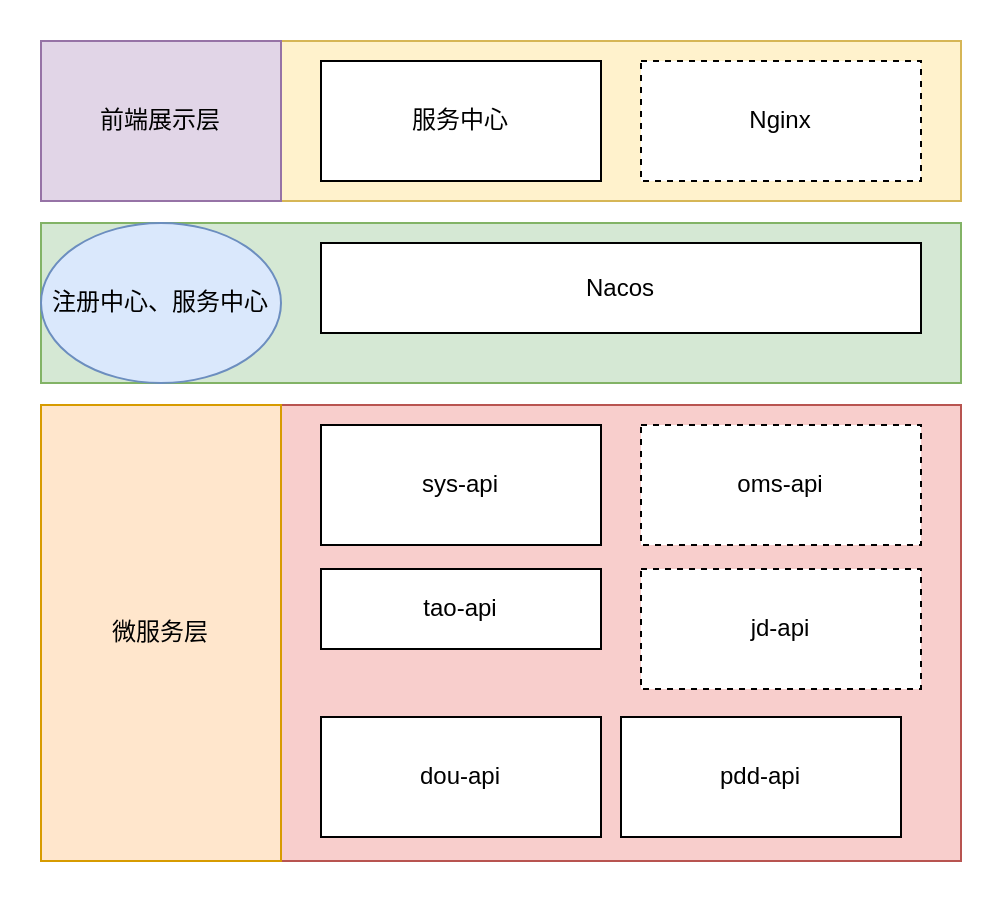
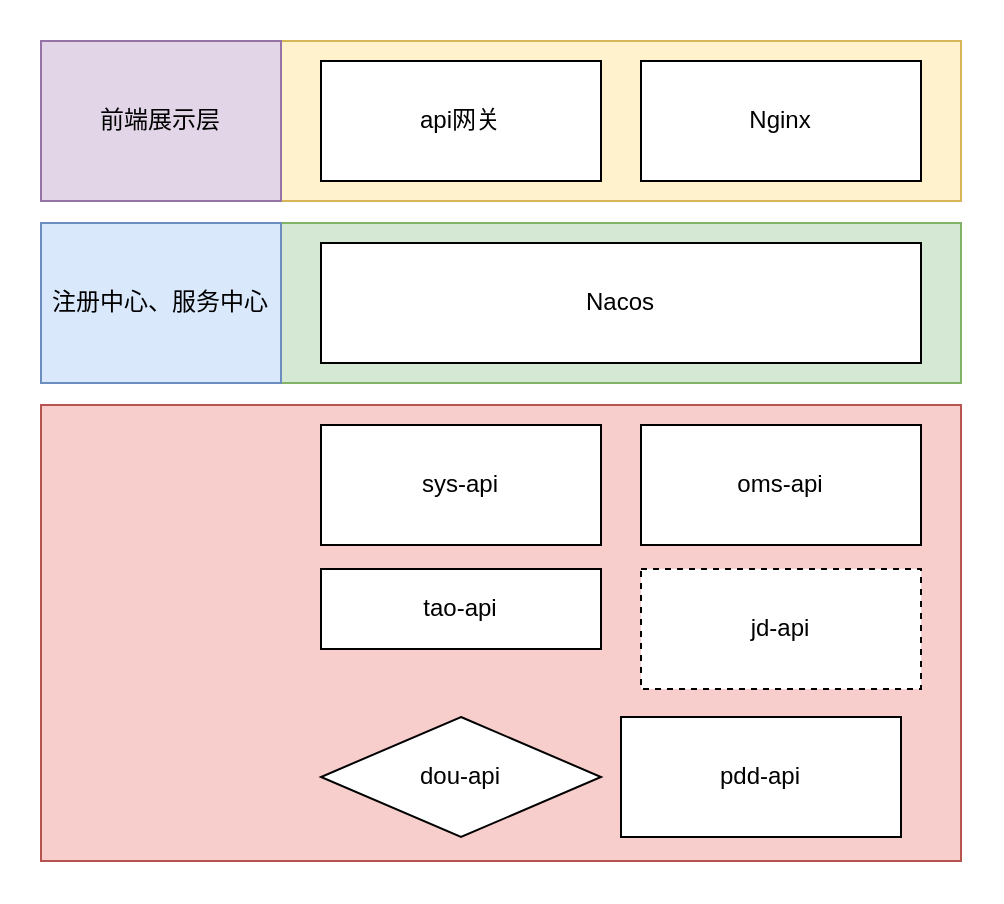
node "服务中心": label "服务中心" -> "api网关"
node "Nginx": style dashed -> solid
node "Nacos": size 600x90 -> 600x120
node "注册中心、服务中心": shape ellipse -> rectangle
node "oms-api": style dashed -> solid
node "微服务层": removed
node "dou-api": shape rectangle -> diamond
